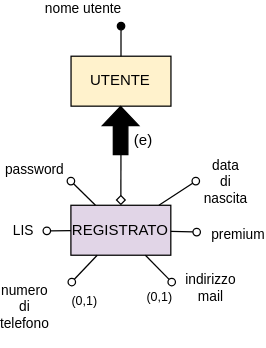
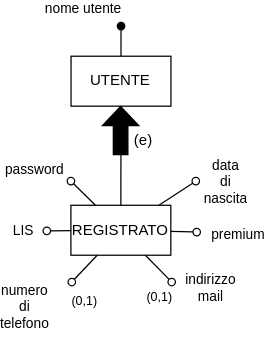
node "UTENTE": fillcolor #fff2cc -> #ffffff
edge "UTENTE" -> "REGISTRATO": arrowhead diamond -> none
node "REGISTRATO": fillcolor #e1d5e7 -> #ffffff
